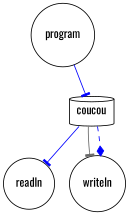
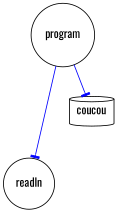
edge "coucou" -> "readln": now "program" -> "readln"
node "writeln": removed
